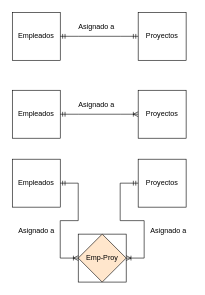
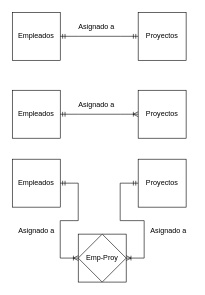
node "Emp-Proy": fillcolor #ffe6cc -> #ffffff
